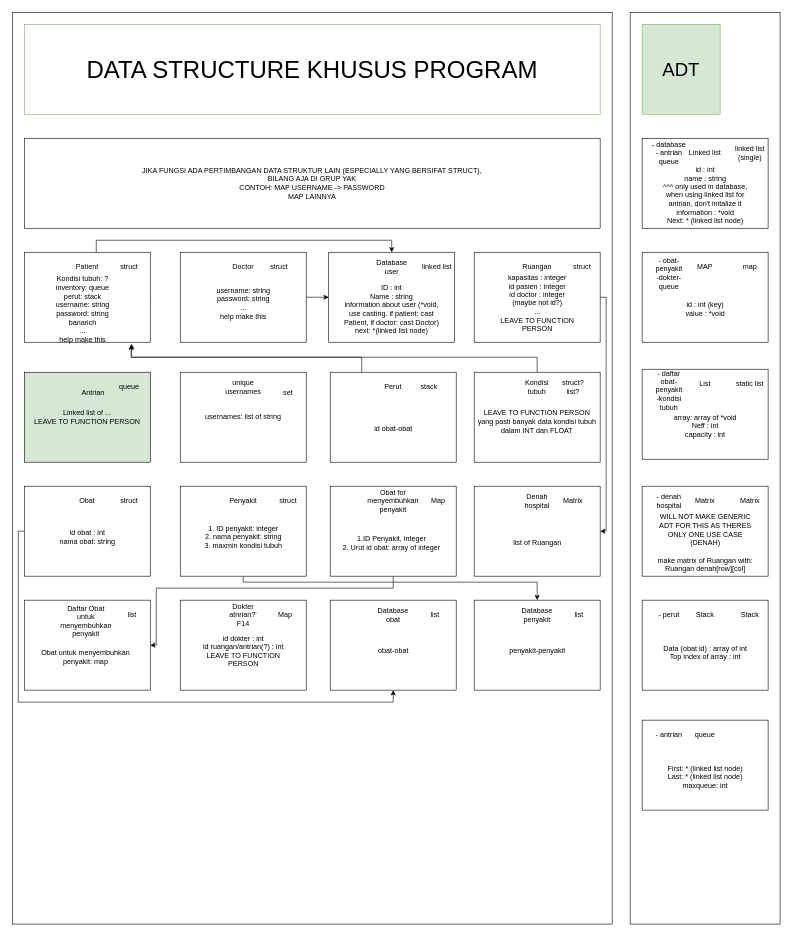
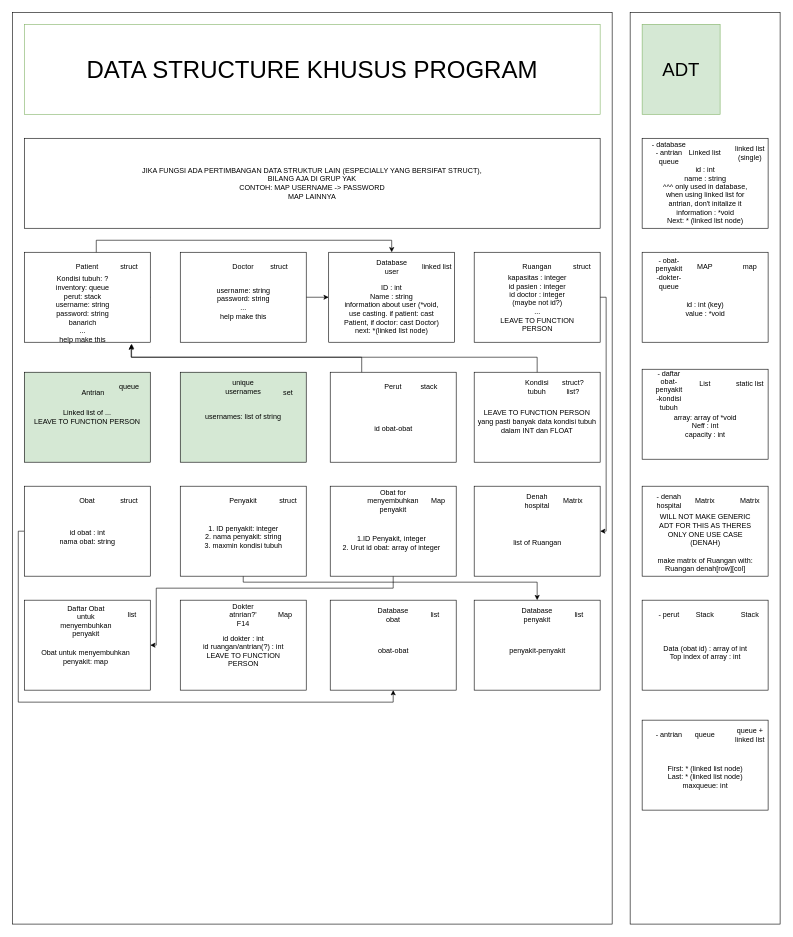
node "usernames: list of string": fillcolor #ffffff -> #d5e8d4
node "queue + linked list": added
